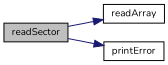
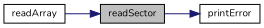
edge "readSector" -> "readArray": reversed
